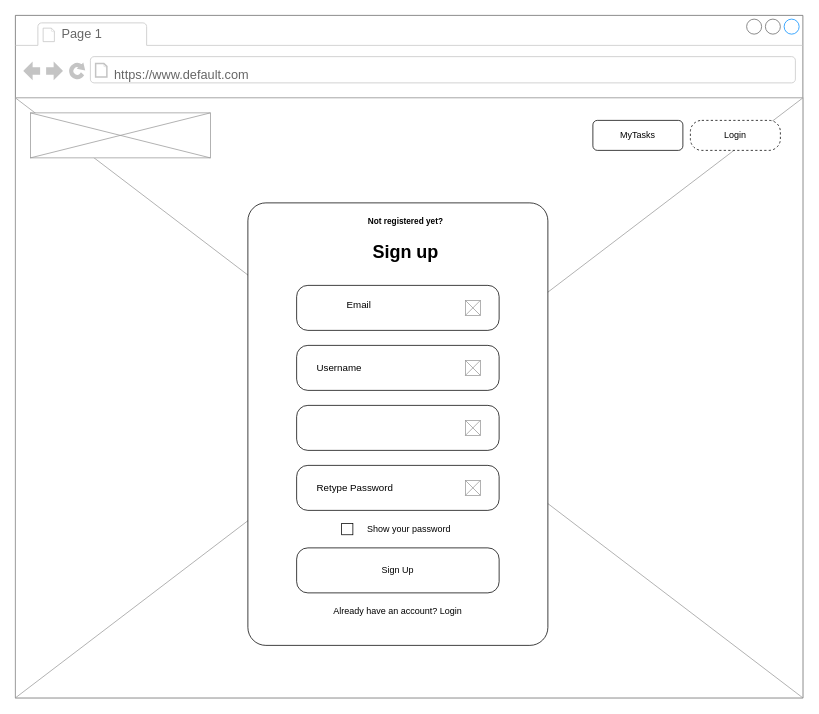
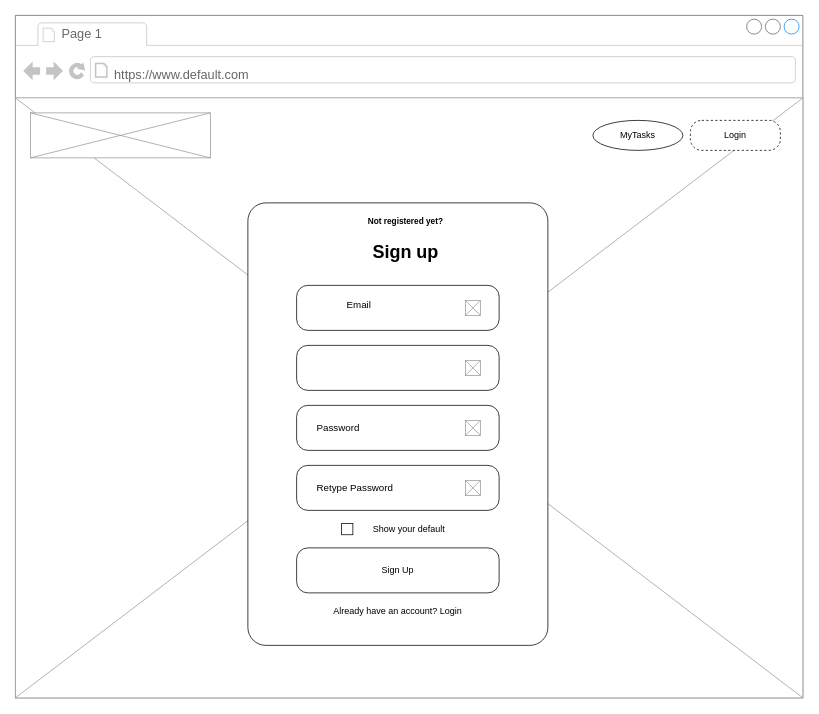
node "MyTasks": shape rounded rectangle -> ellipse
node "Username": removed
node "Password": added
node "Show your password": label "Show your password" -> "Show your default"
